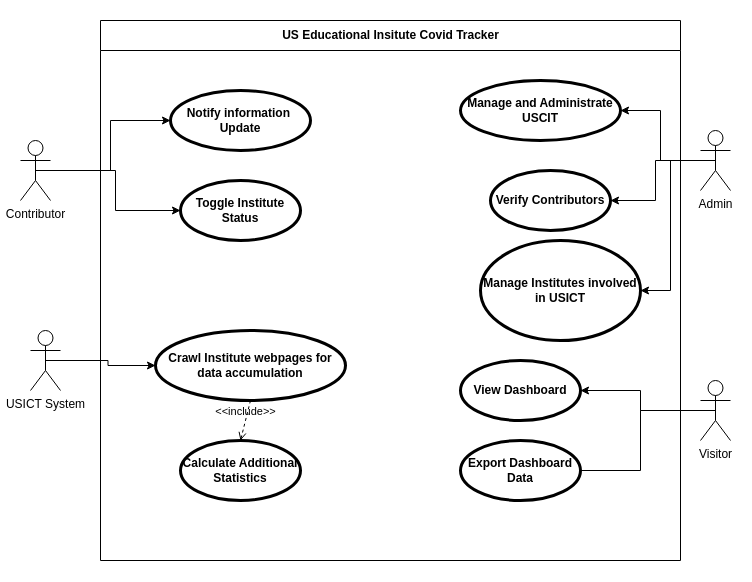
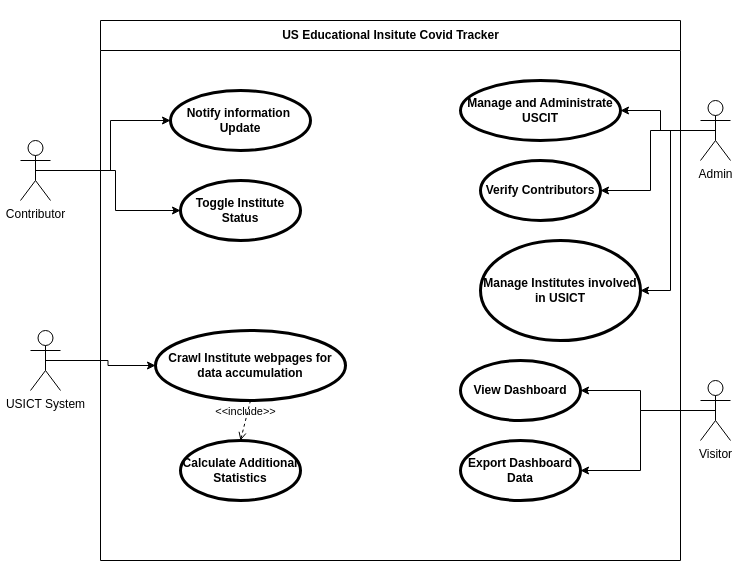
node "Admin": moved (716, 161) -> (716, 131)
node "Verify Contributors": moved (551, 201) -> (541, 191)
edge "Visitor" -- "Export Dashboard Data": arrowhead none -> classic
